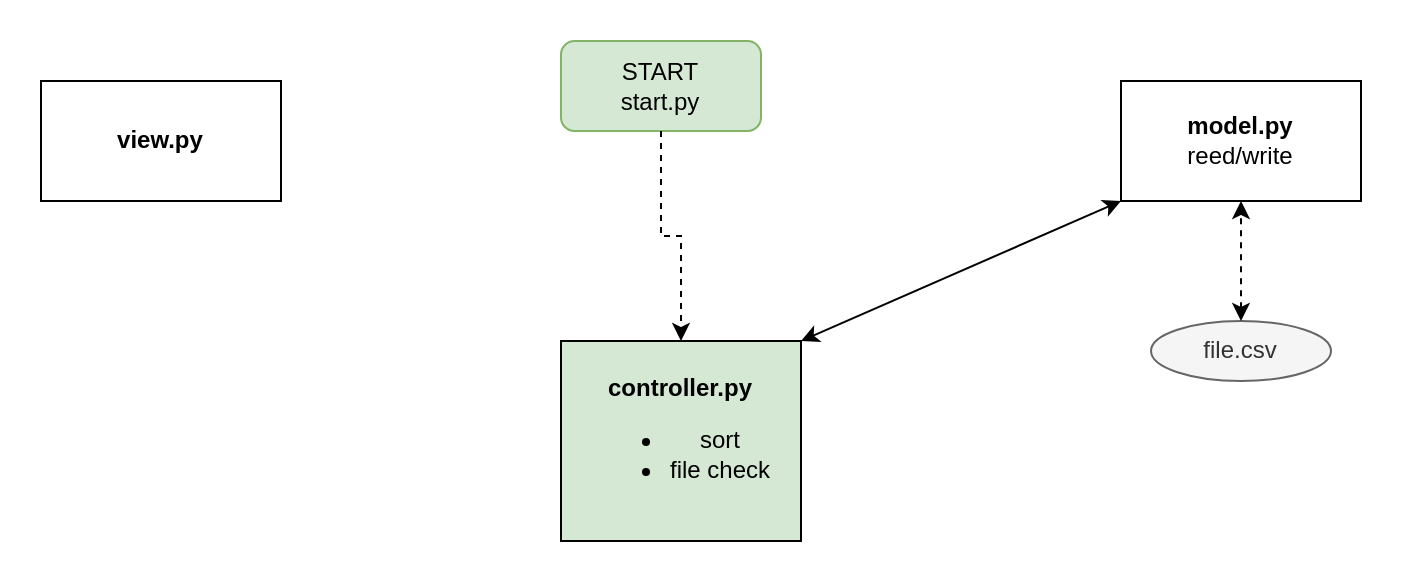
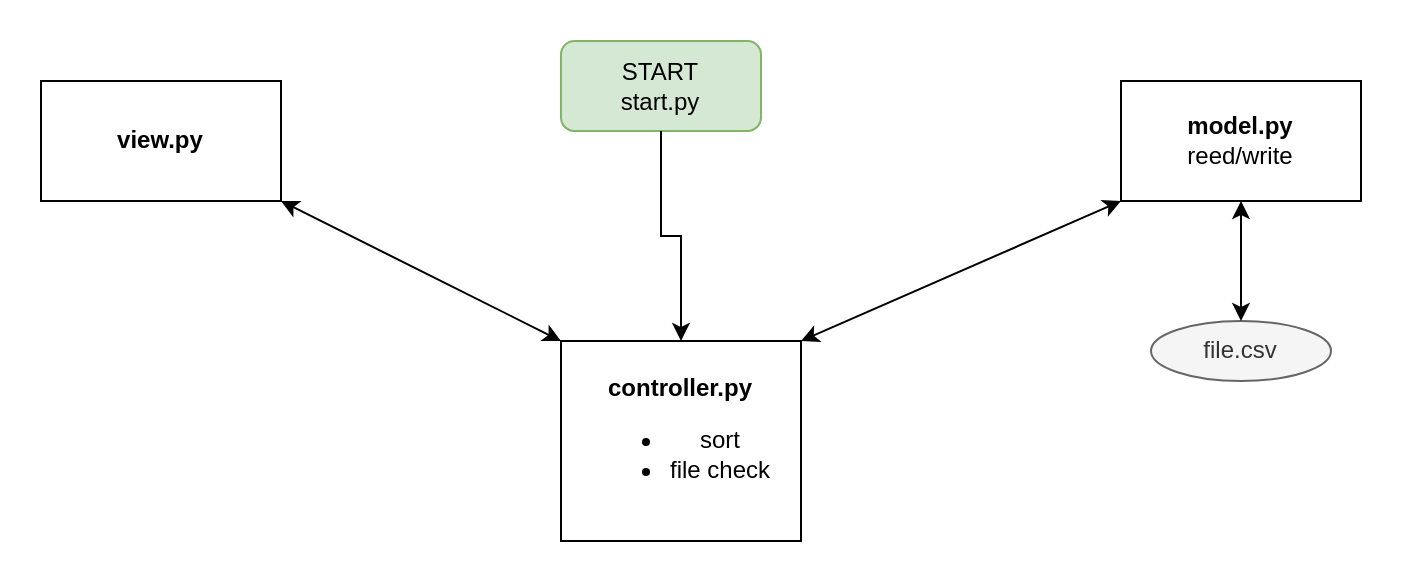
edge "START start.py" -> "controller.py sort file check": style dashed -> solid
edge "model.py reed/write" -- "file.csv": style dashed -> solid
edge "view.py" -- "controller.py sort file check": added
node "controller.py sort file check": fillcolor #d5e8d4 -> #ffffff
